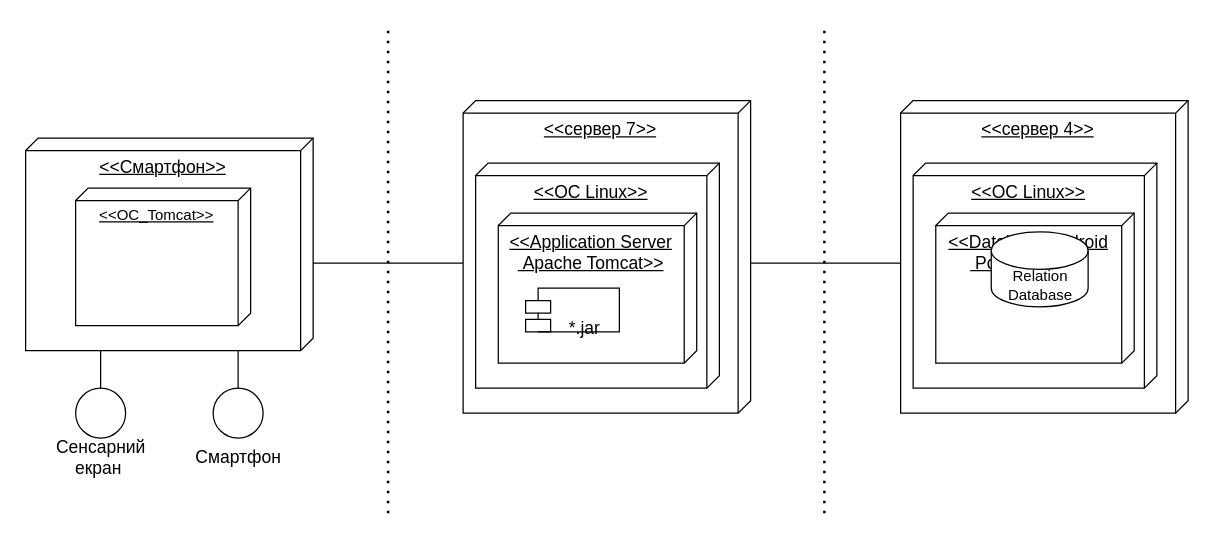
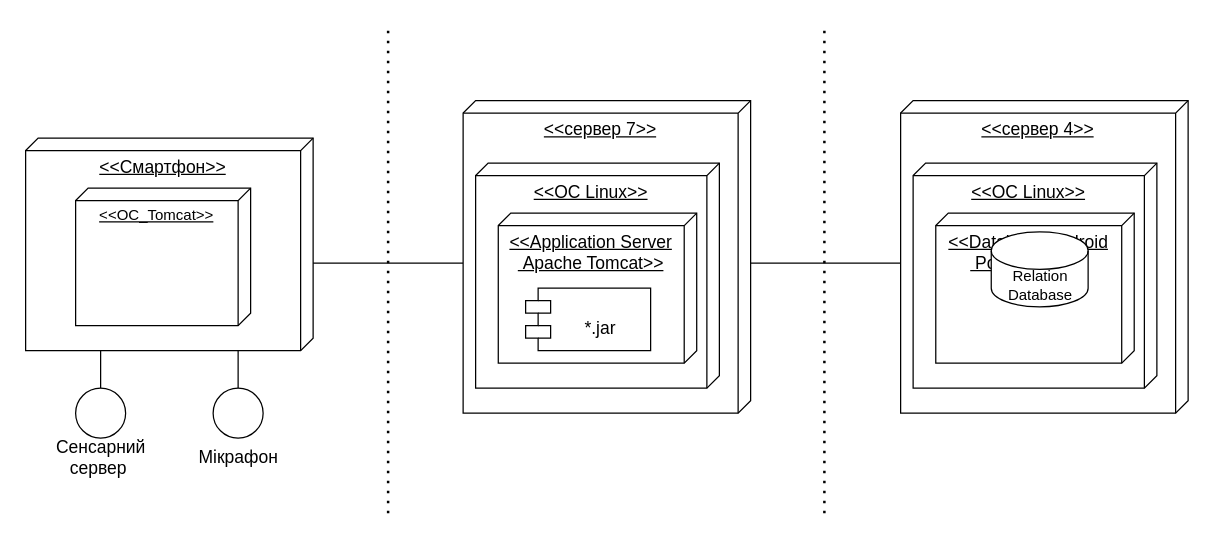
node "*.jar": size 94x44 -> 125x63
node "Сенсарний екран": label "Сенсарний екран" -> "Сенсарний сервер"
node "Смартфон": label "Смартфон" -> "Мікрафон"
